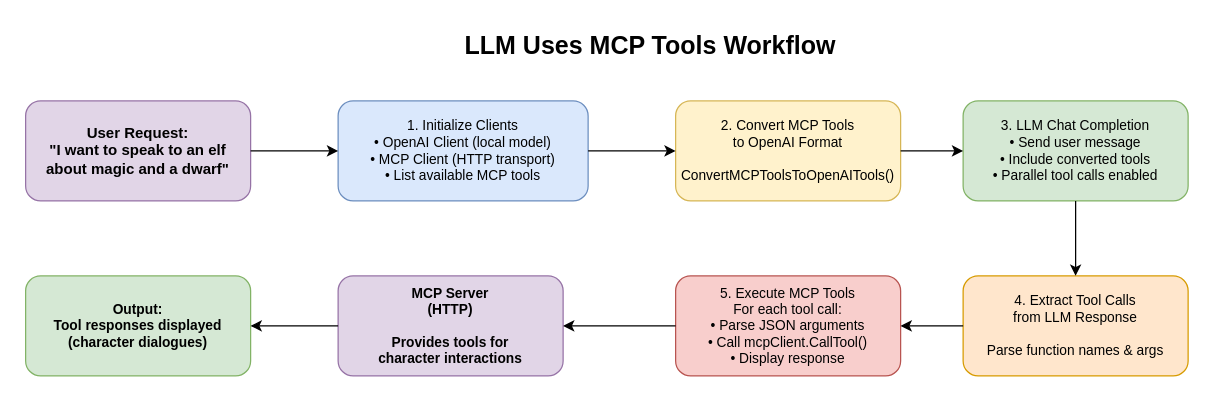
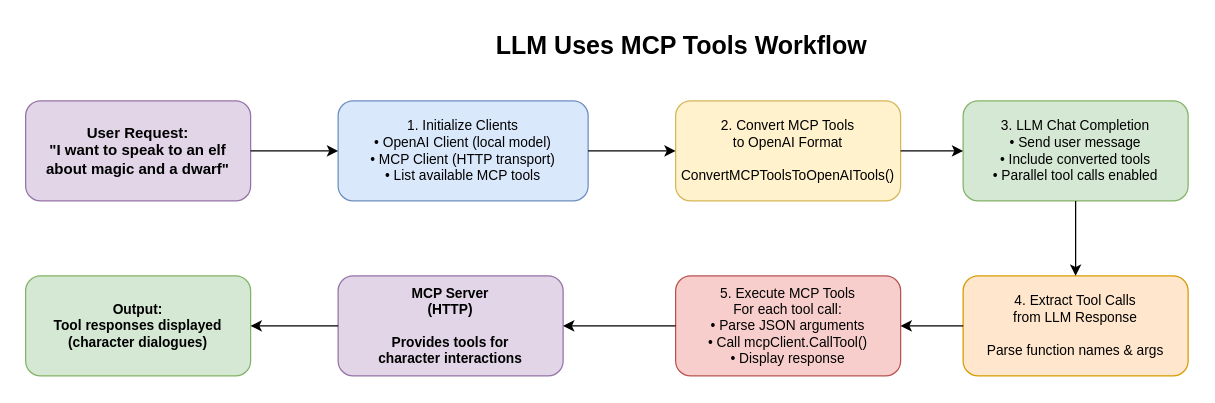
node "LLM Uses MCP Tools Workflow": moved (651, 44) -> (682, 44)
